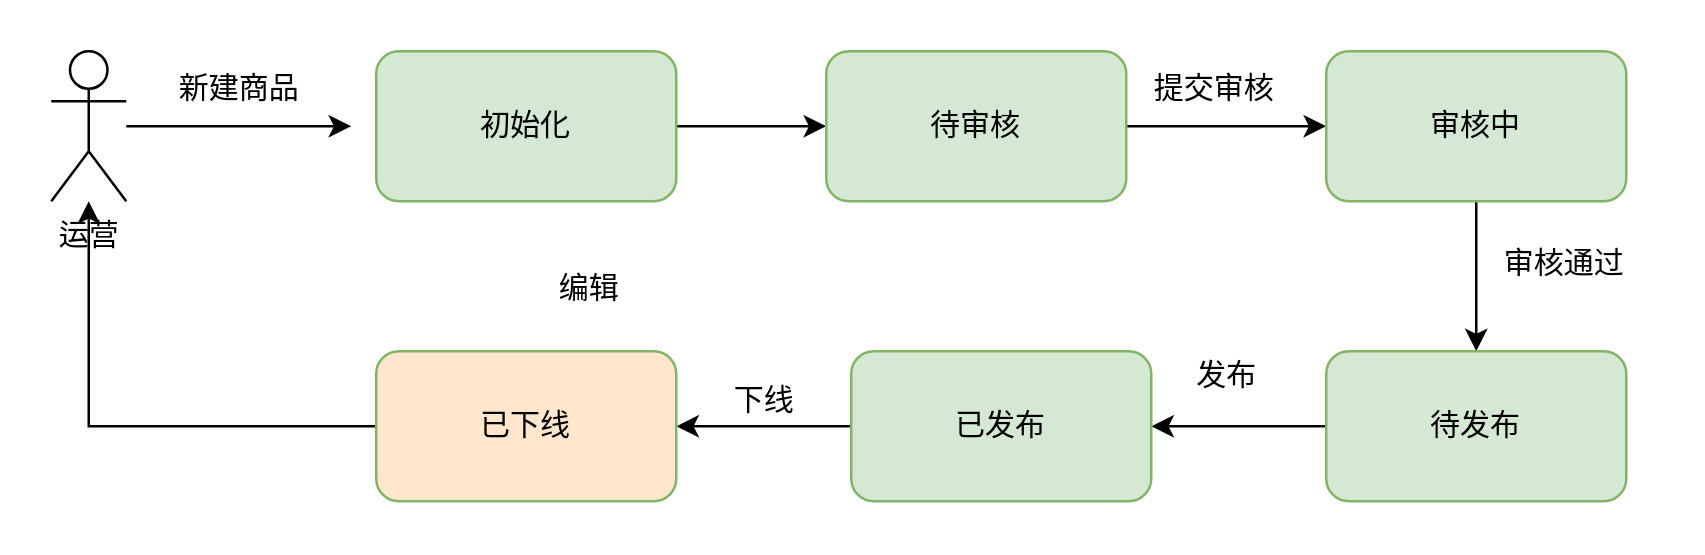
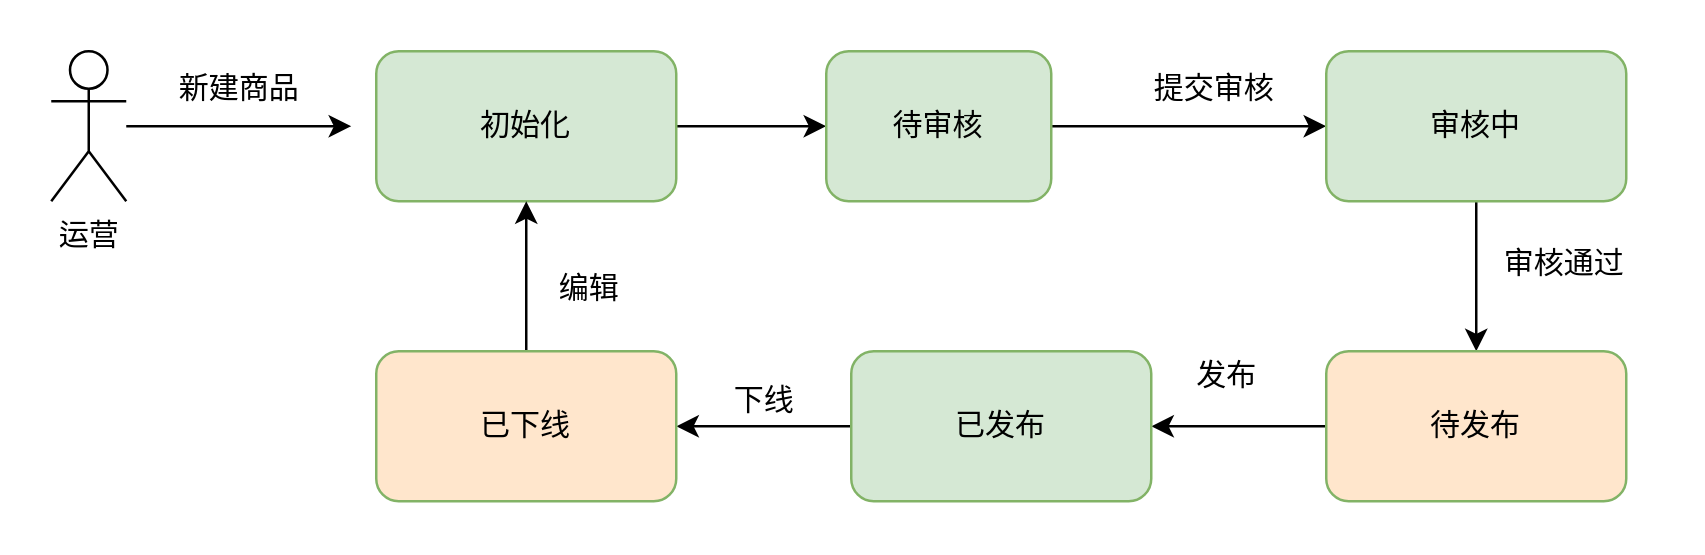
node "待审核": size 300x150 -> 225x150
edge "已下线" -> "运营": now "已下线" -> "初始化"
node "待发布": fillcolor #d5e8d4 -> #ffe6cc
